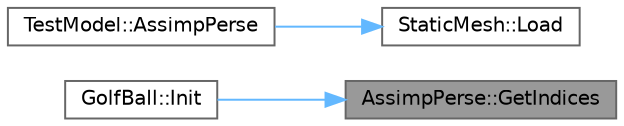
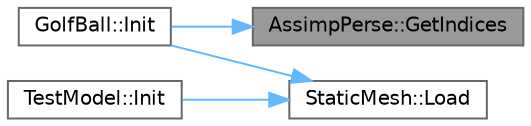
node "TestModel::AssimpPerse": label "TestModel::AssimpPerse" -> "TestModel::Init"
edge "GolfBall::Init" -> "StaticMesh::Load": added
